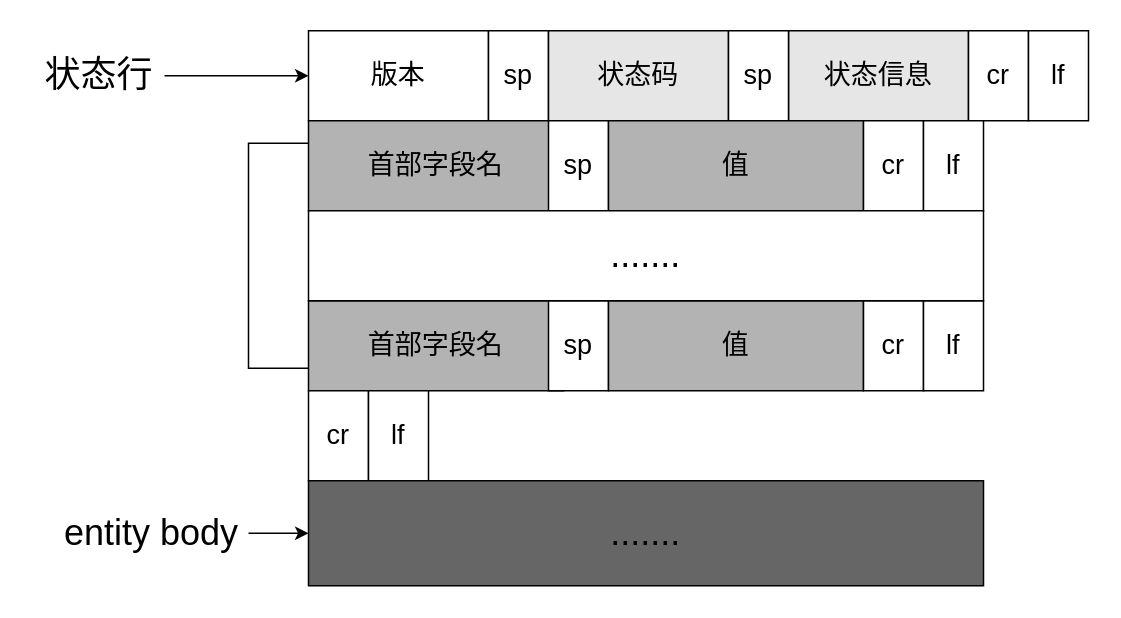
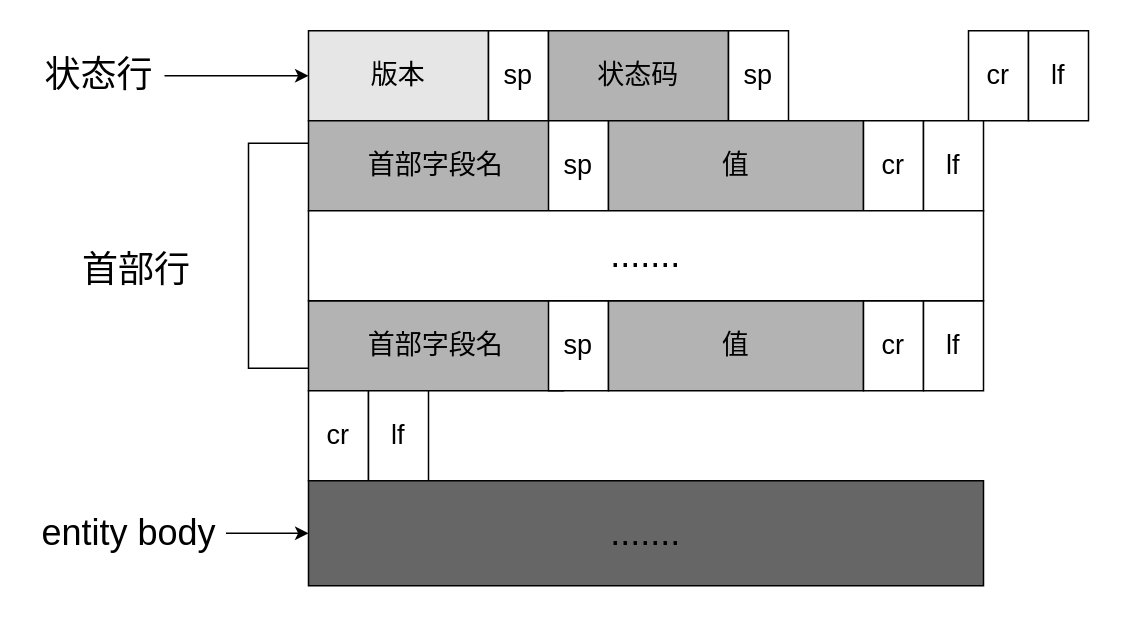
node "版本": fillcolor #ffffff -> #e6e6e6
node "状态码": fillcolor #e6e6e6 -> #b3b3b3
node "状态信息": removed
node "首部行": added
node "entity body": moved (151, 533) -> (128, 533)
